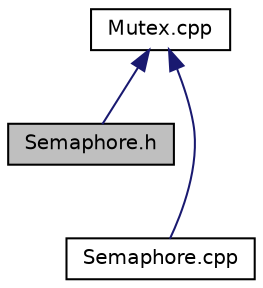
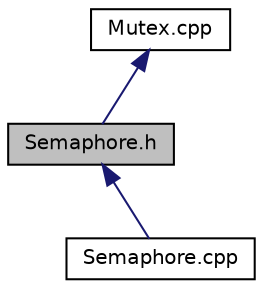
edge "Semaphore.cpp" -> "Mutex.cpp": now "Semaphore.cpp" -> "Semaphore.h"
